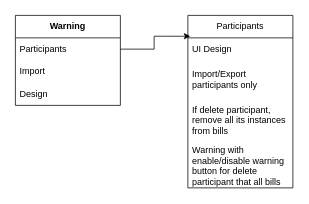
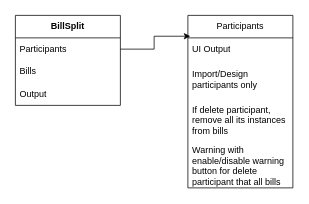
node "Warning": label "Warning" -> "BillSplit"
node "UI Design": label "UI Design" -> "UI Output"
node "Import": label "Import" -> "Bills"
node "Import/Export participants only": label "Import/Export participants only" -> "Import/Design participants only"
node "Design": label "Design" -> "Output"
